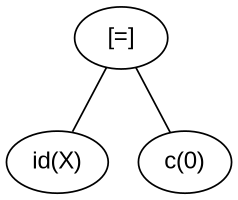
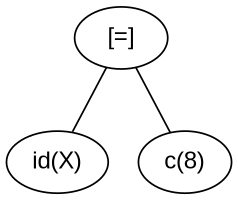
node "c(0)": label "c(0)" -> "c(8)"
